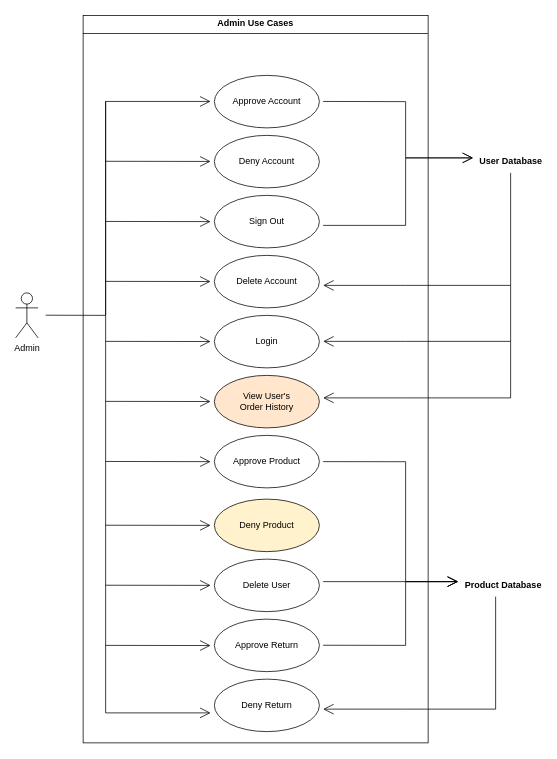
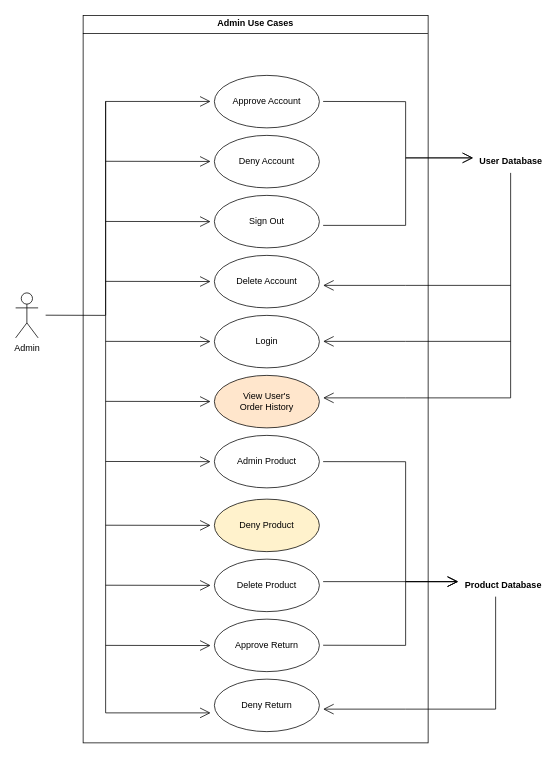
node "Approve Product": label "Approve Product" -> "Admin Product"
node "Delete User": label "Delete User" -> "Delete Product"
